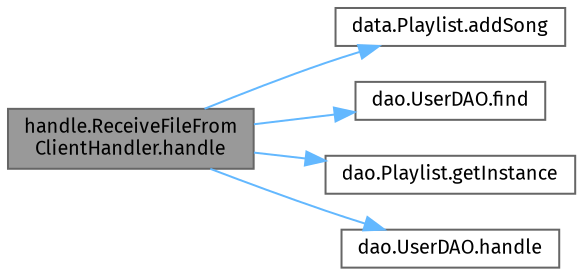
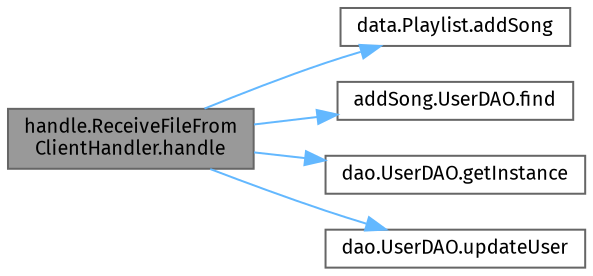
node "dao.UserDAO.find": label "dao.UserDAO.find" -> "addSong.UserDAO.find"
node "dao.Playlist.getInstance": label "dao.Playlist.getInstance" -> "dao.UserDAO.getInstance"
node "dao.UserDAO.handle": label "dao.UserDAO.handle" -> "dao.UserDAO.updateUser"
